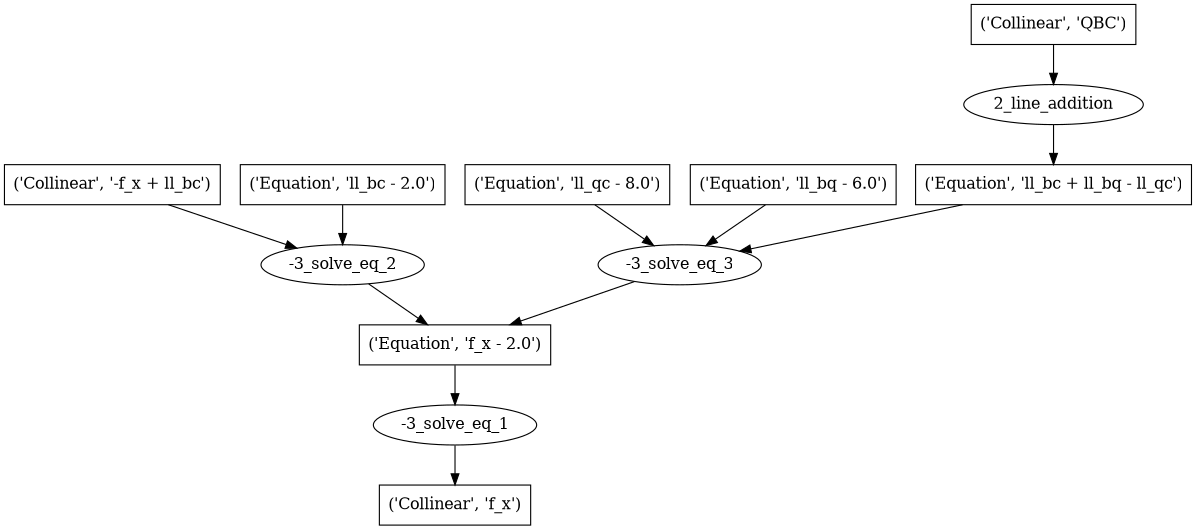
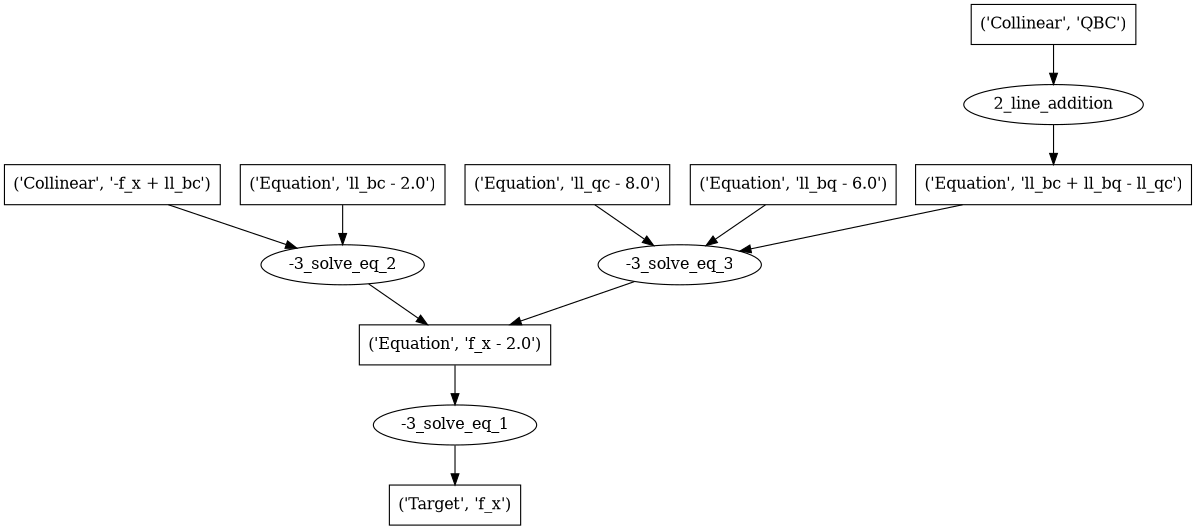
node "('Collinear', 'f_x')": label "('Collinear', 'f_x')" -> "('Target', 'f_x')"
